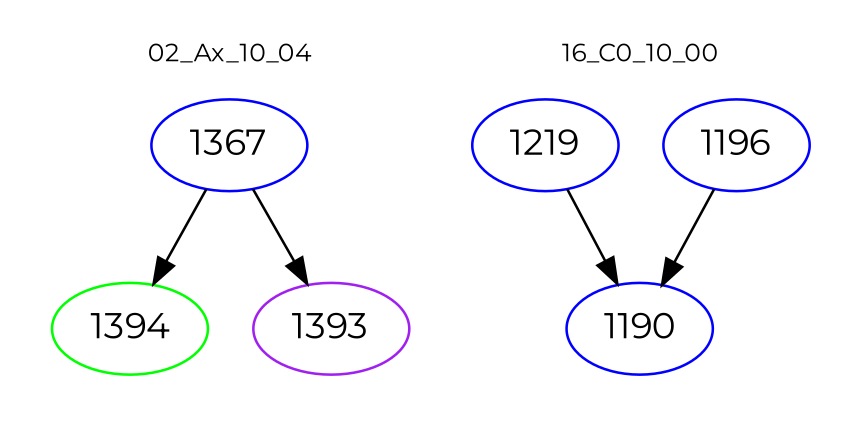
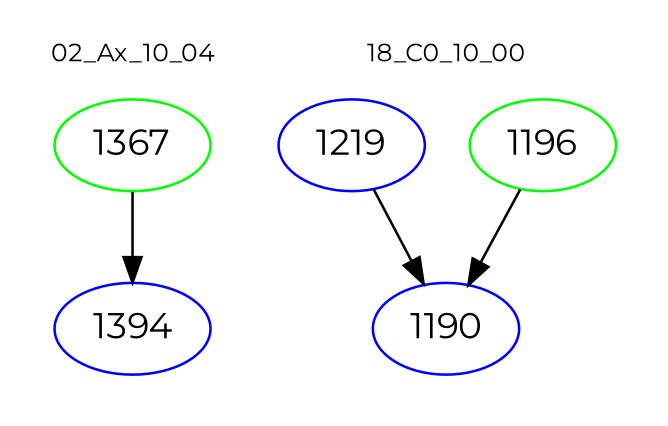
cluster "16_C0_10_00": label "16_C0_10_00" -> "18_C0_10_00"
node "1367": color blue -> green
node "1196": color blue -> green
node "1394": color green -> blue
node "1393": removed
